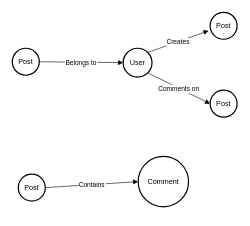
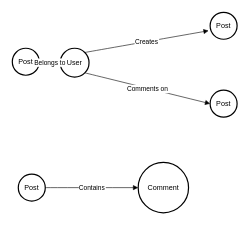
node "User": moved (138, 63) -> (75, 63)
node "Comment": moved (164, 182) -> (164, 188)
